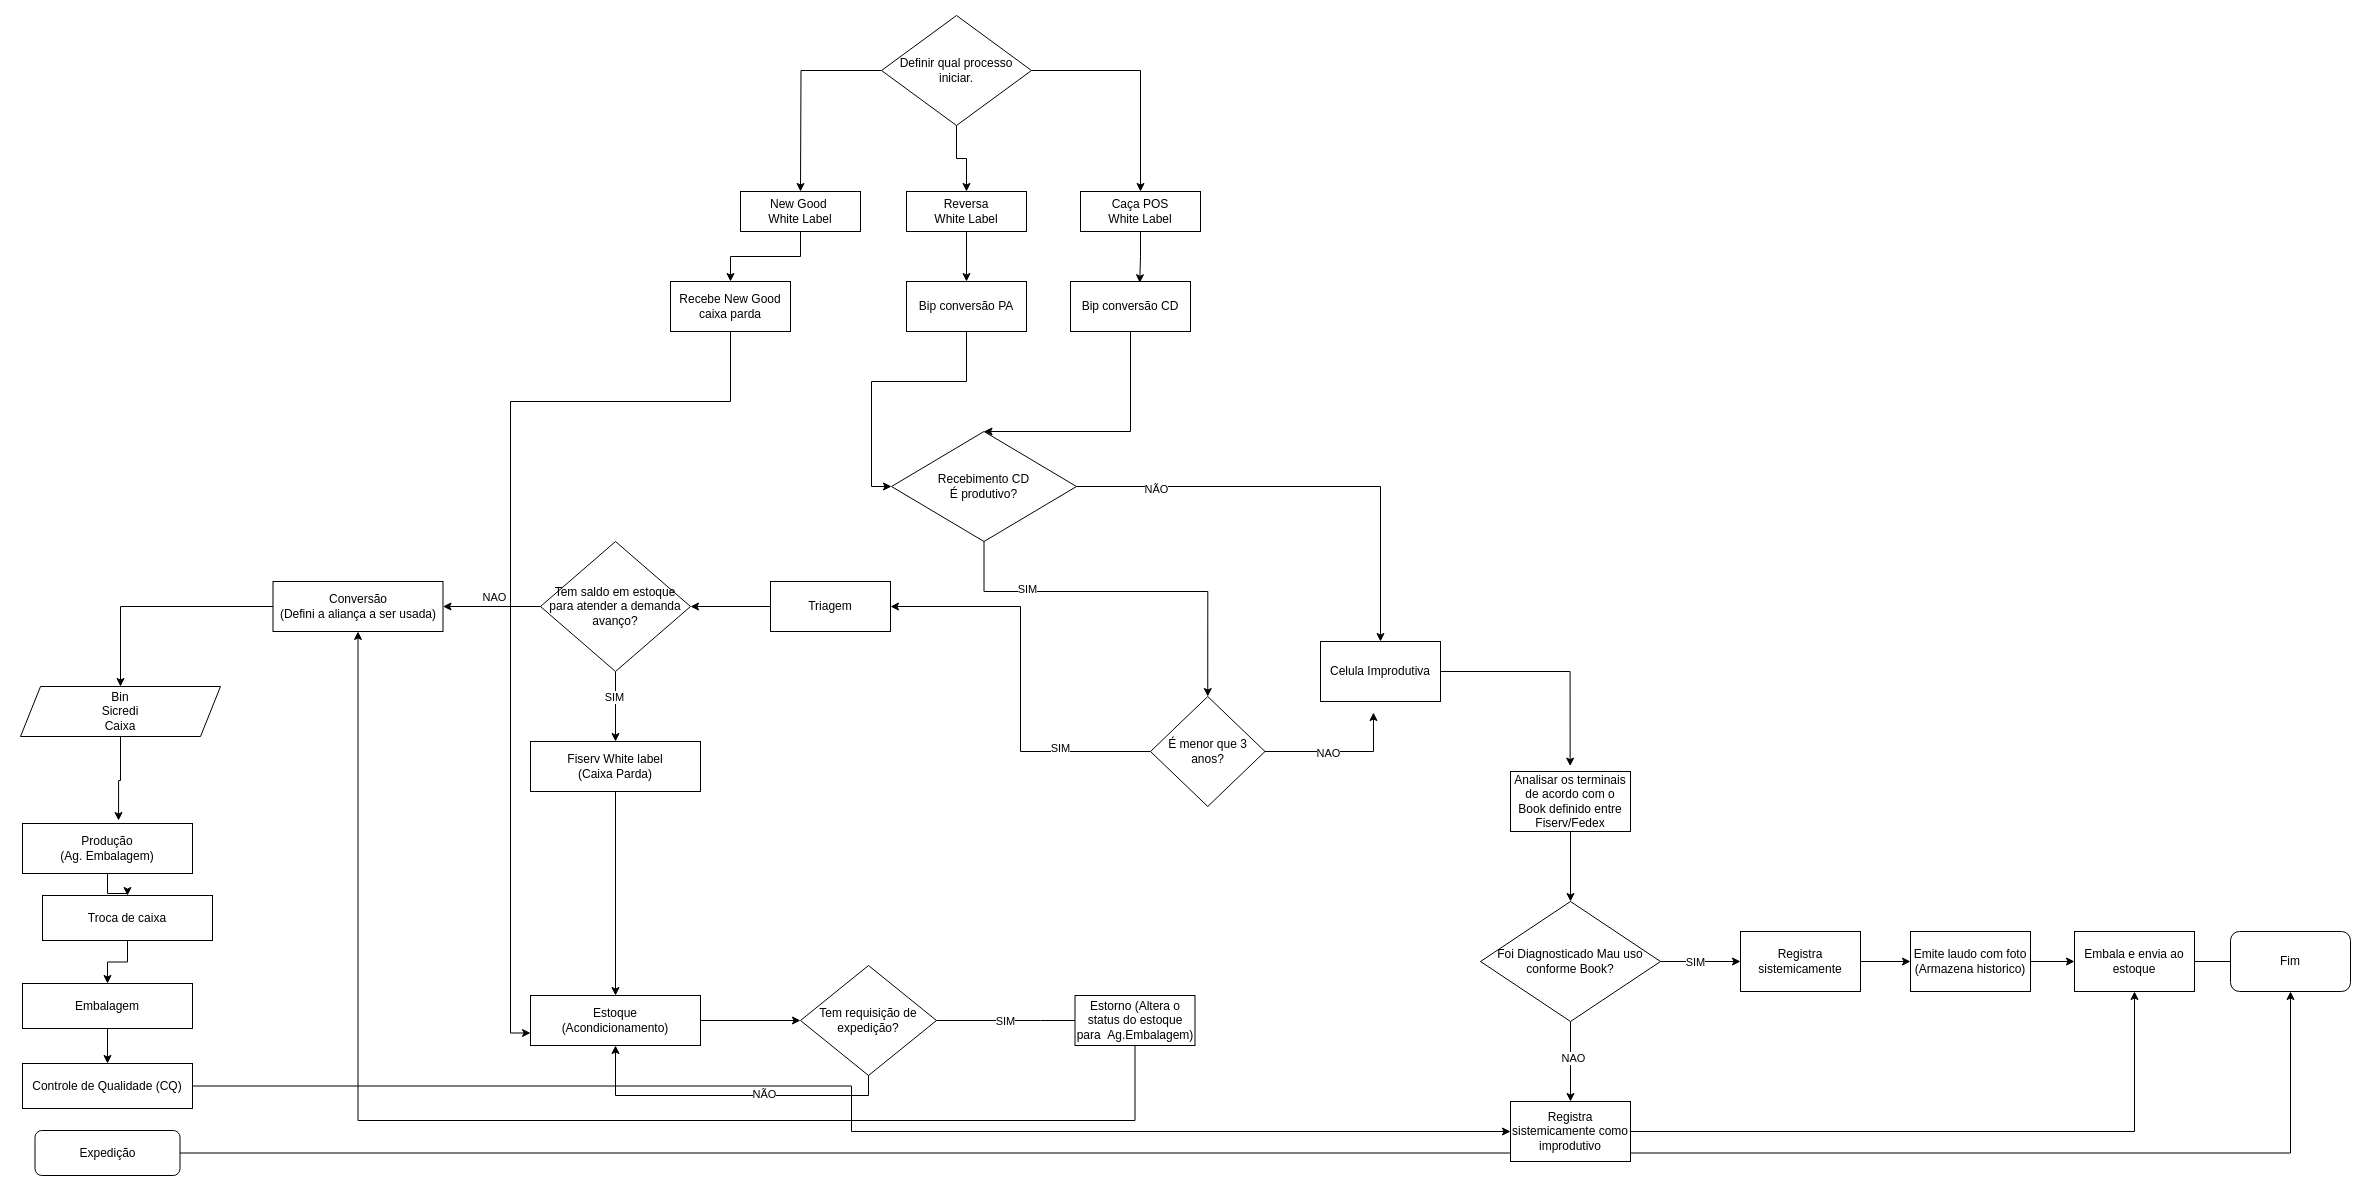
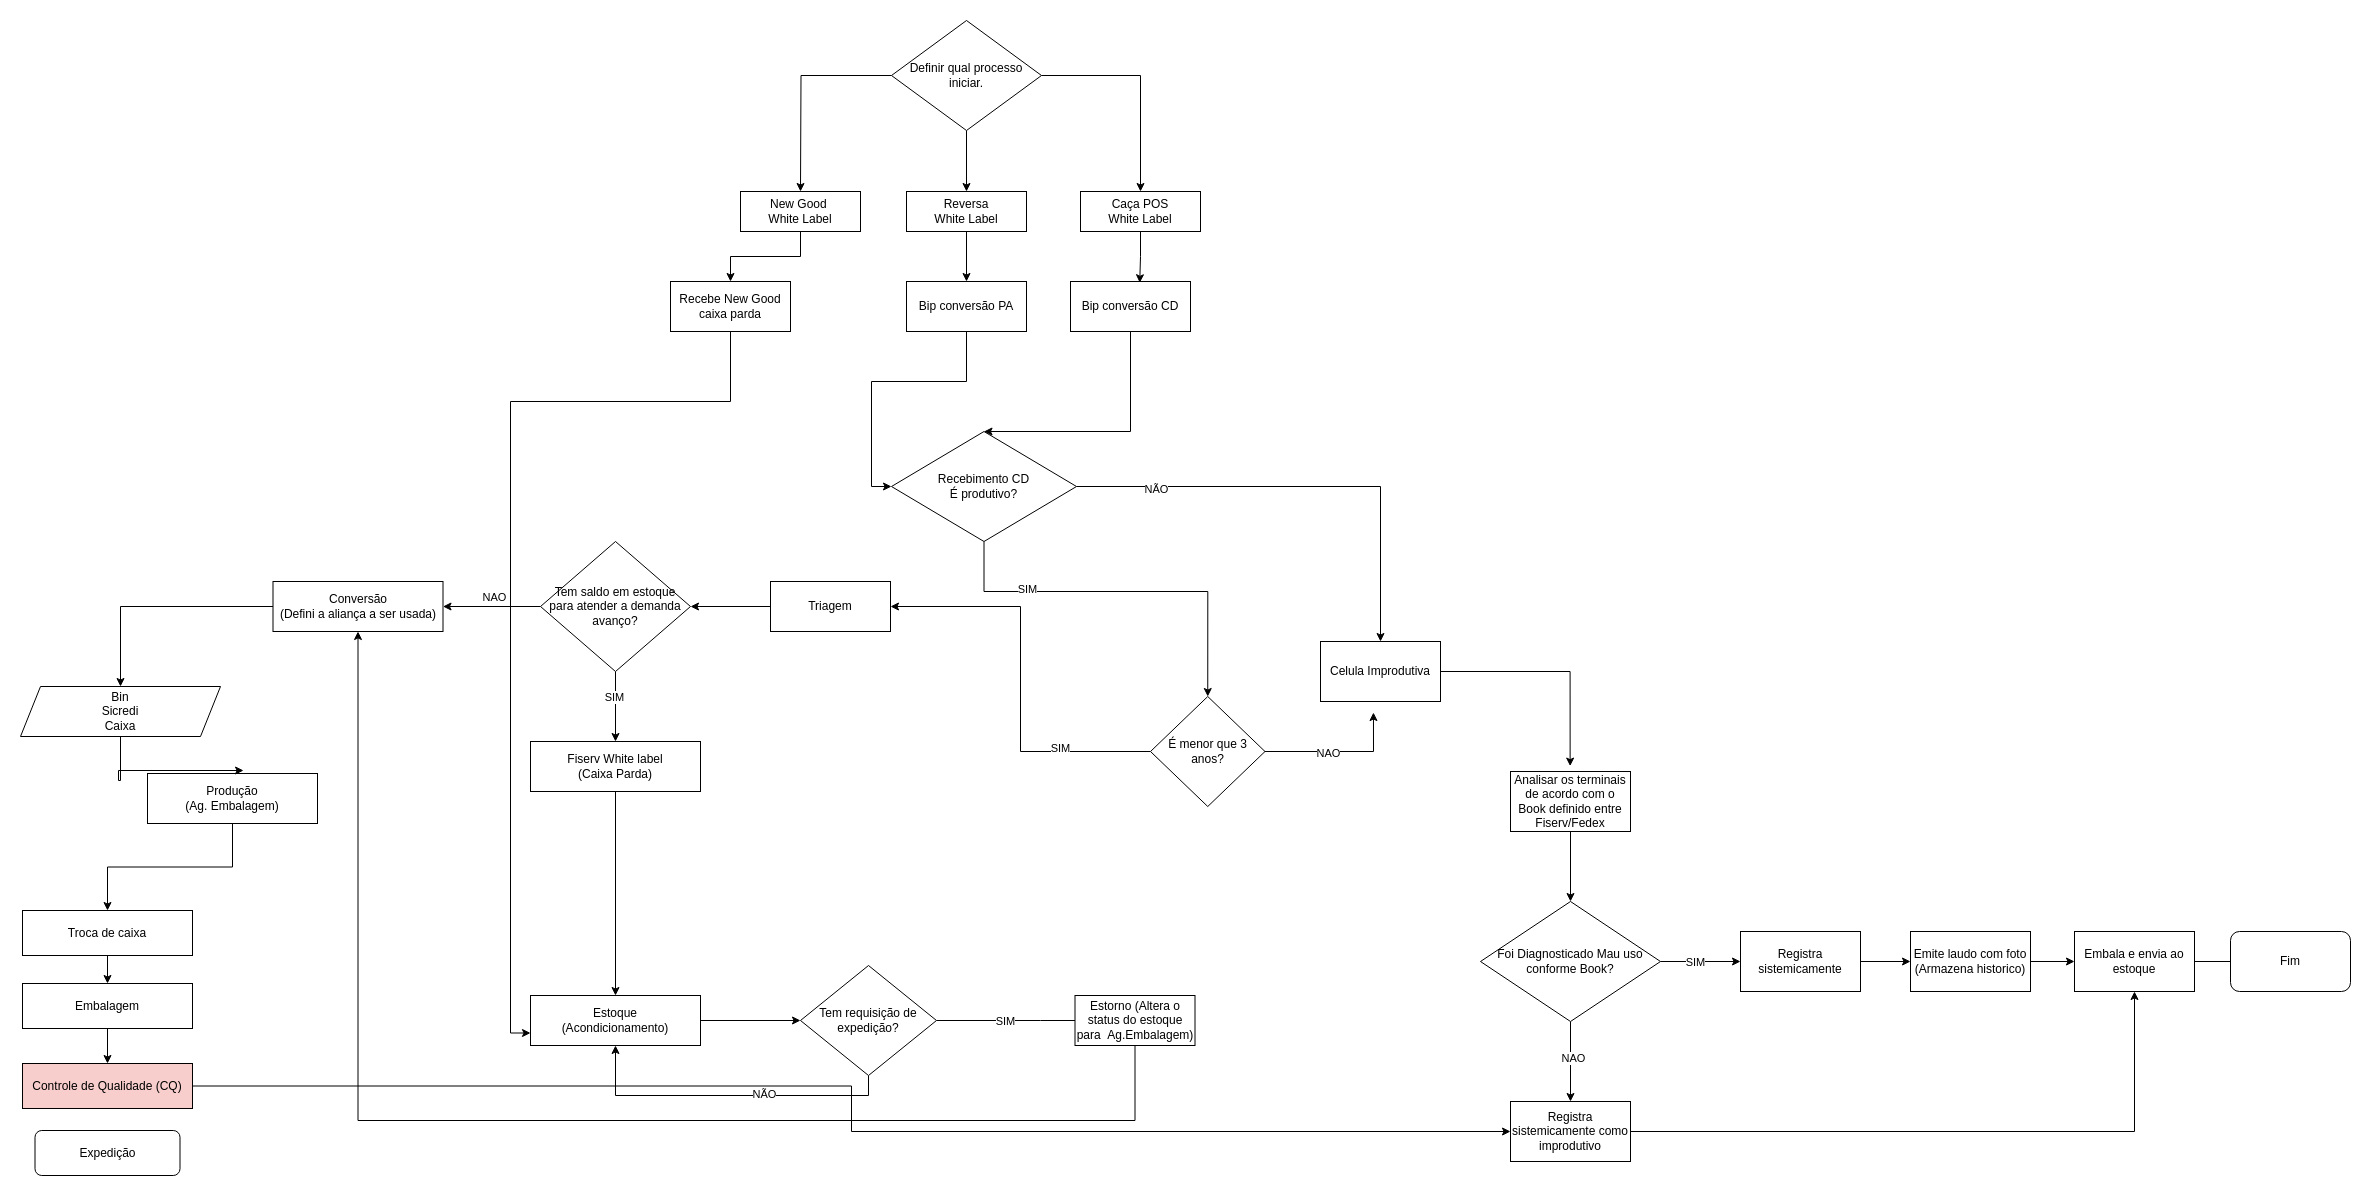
node "Definir qual processo iniciar.": moved (957, 71) -> (967, 76)
node "Produção (Ag. Embalagem)": moved (108, 849) -> (233, 799)
node "Troca de caixa": moved (128, 918) -> (108, 933)
node "Controle de Qualidade (CQ)": fillcolor #ffffff -> #f8cecc
edge "Expedição" -> "Fim": removed
